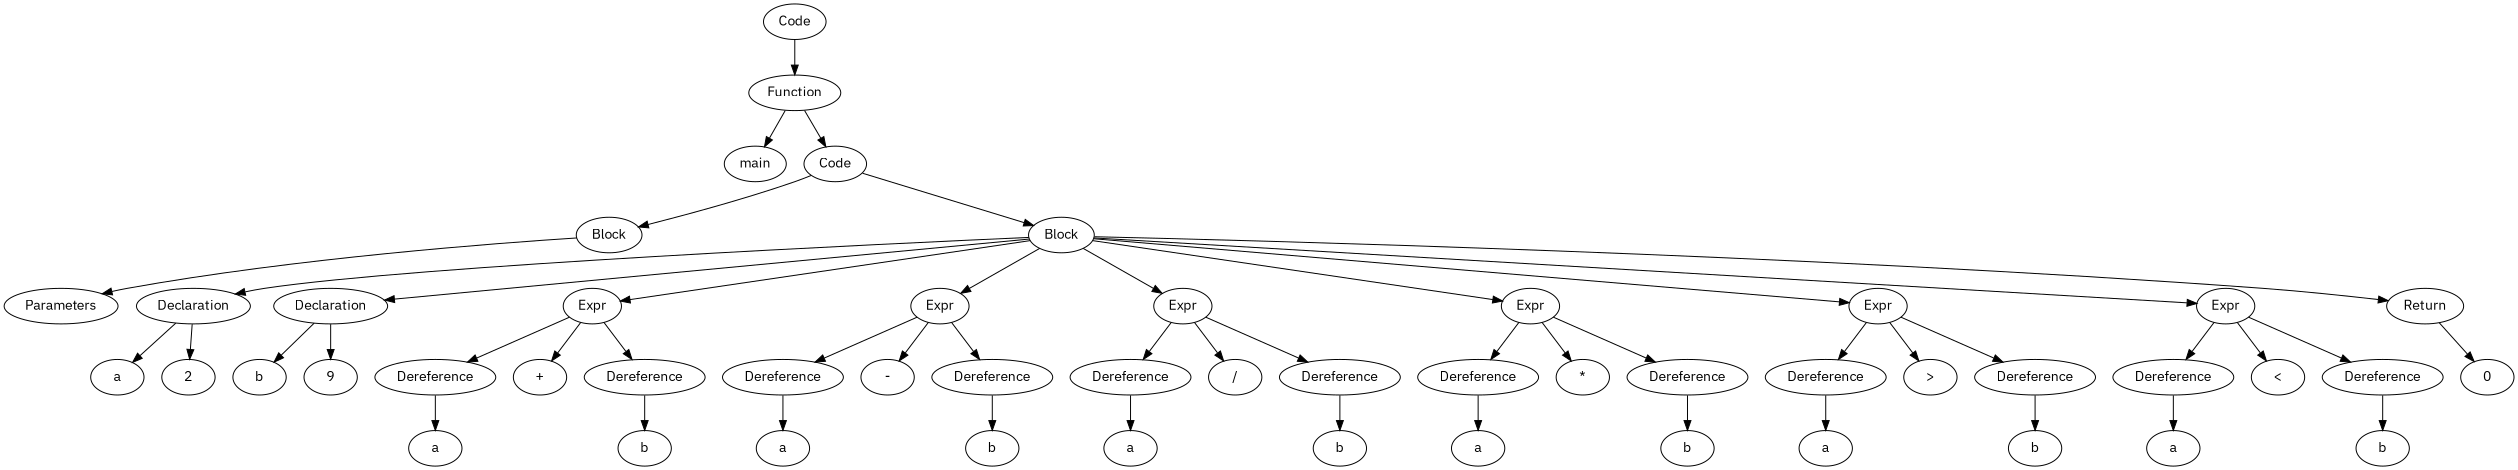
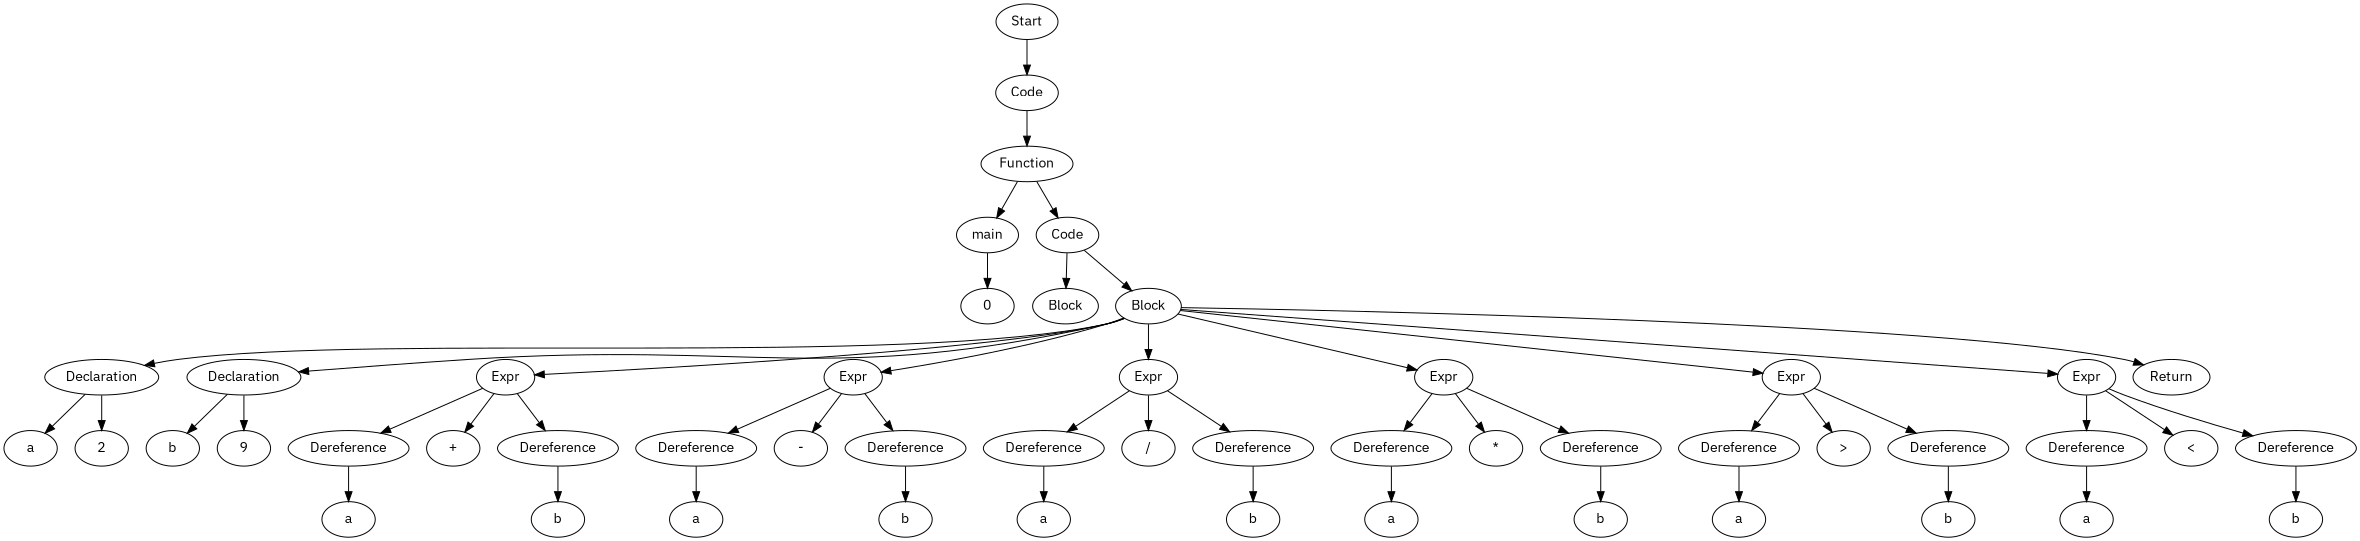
node "Start": added
node "Parameters": removed
edge "Return" -> "0": now "main" -> "0"
